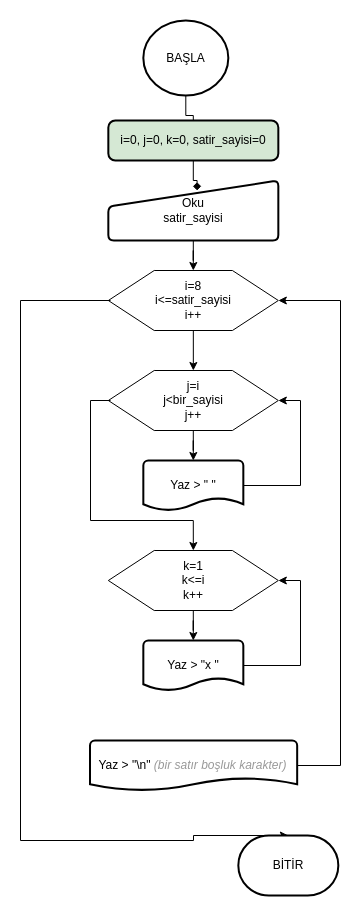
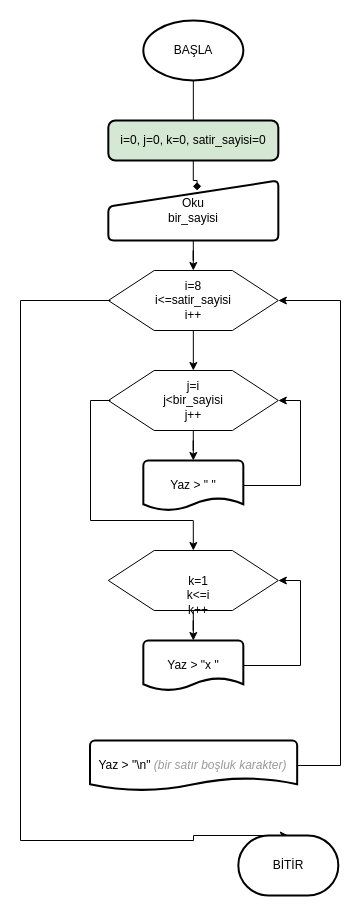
node "BAŞLA": size 85x75 -> 100x60
node "Oku satir_sayisi": label "Oku satir_sayisi" -> "Oku bir_sayisi"
node "k=1 k<=i k++": moved (193, 581) -> (198, 596)
